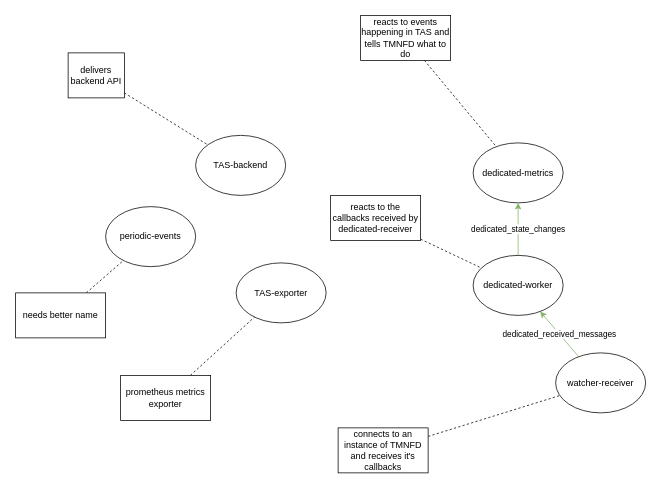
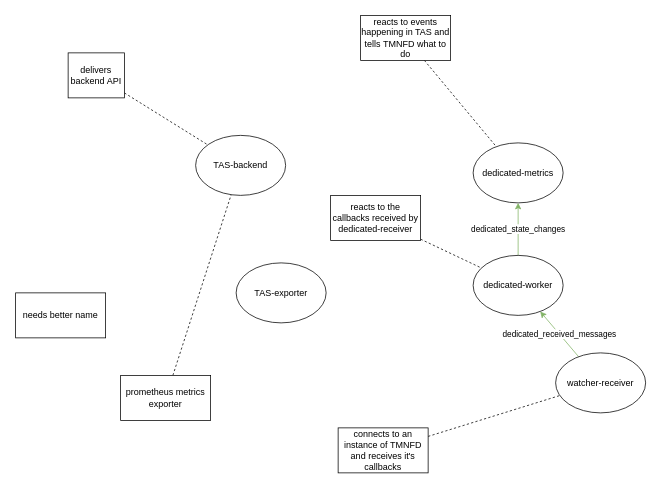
node "periodic-events": removed
edge "periodic-events" -- "needs better name": removed
edge "TAS-exporter" -- "prometheus metrics exporter": now "TAS-backend" -- "prometheus metrics exporter"
